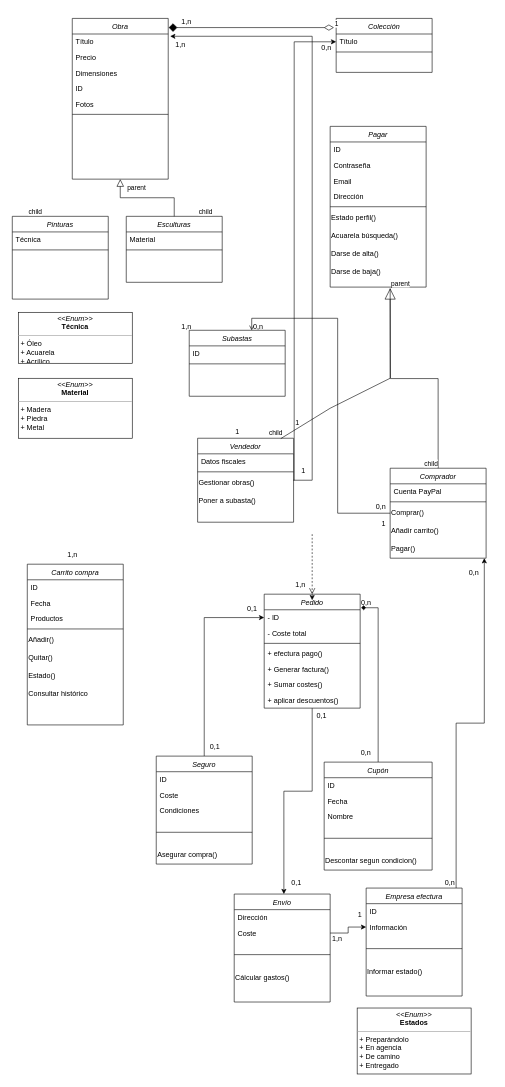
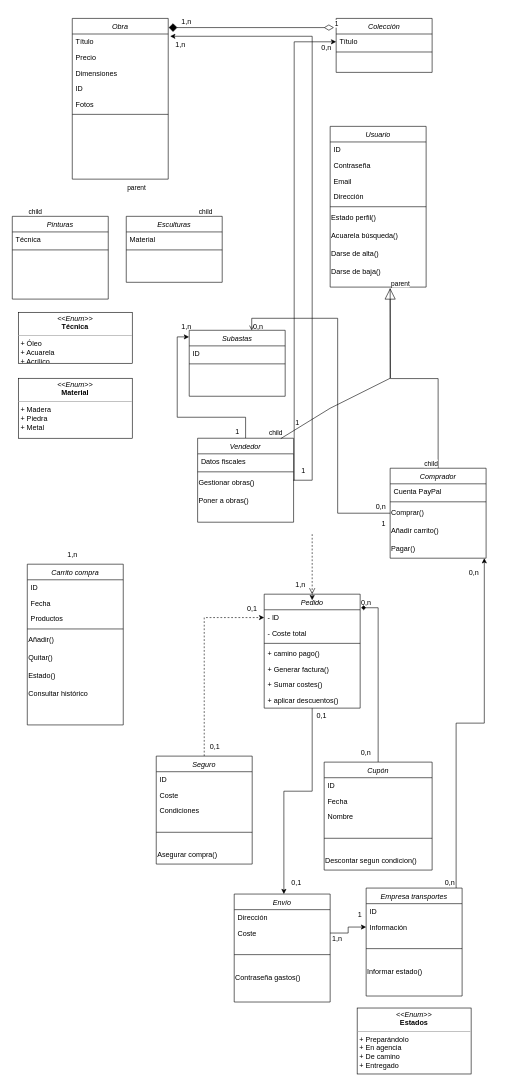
node "Pagar": label "Pagar" -> "Usuario"
edge "Esculturas" -> "Obra": removed
edge "Vendedor" -> "Subastas": added
node "Poner a subasta()": label "Poner a subasta()" -> "Poner a obras()"
node "+ efectura pago()": label "+ efectura pago()" -> "+ camino pago()"
edge "Seguro" -> "- ID": style solid -> dashed
node "Empresa efectura": label "Empresa efectura" -> "Empresa transportes"
node "Cálcular gastos()": label "Cálcular gastos()" -> "Contraseña gastos()"
